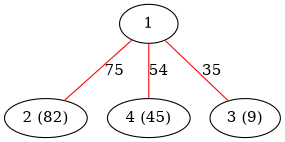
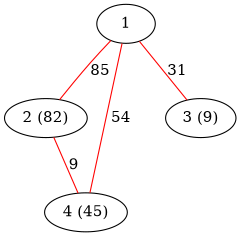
edge "1" -- "2 (82)": label "75" -> "85"
edge "1" -- "3 (9)": label "35" -> "31"
edge "2 (82)" -- "4 (45)": added, label "9"
